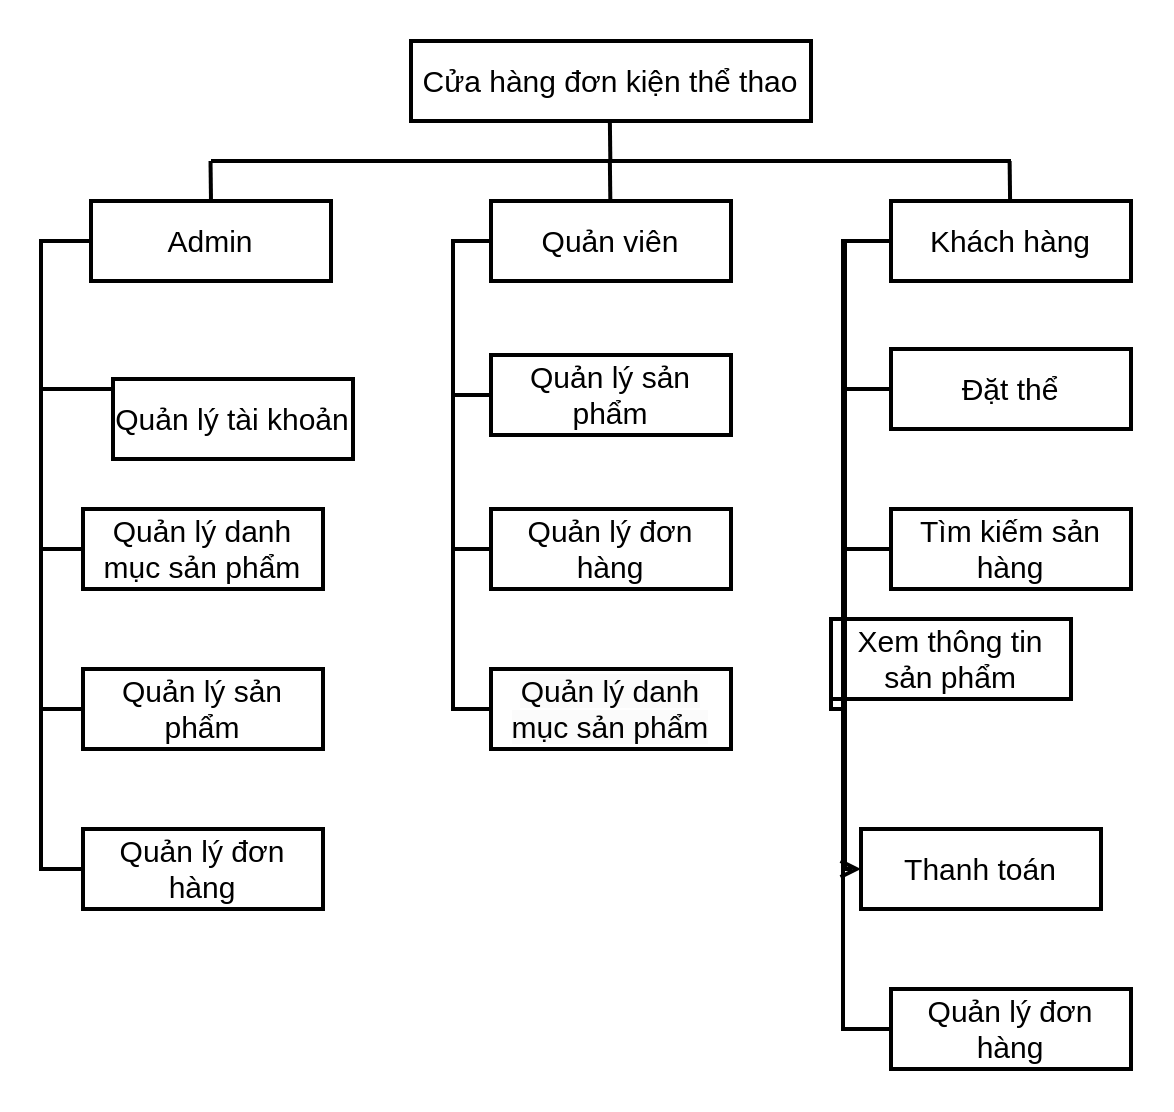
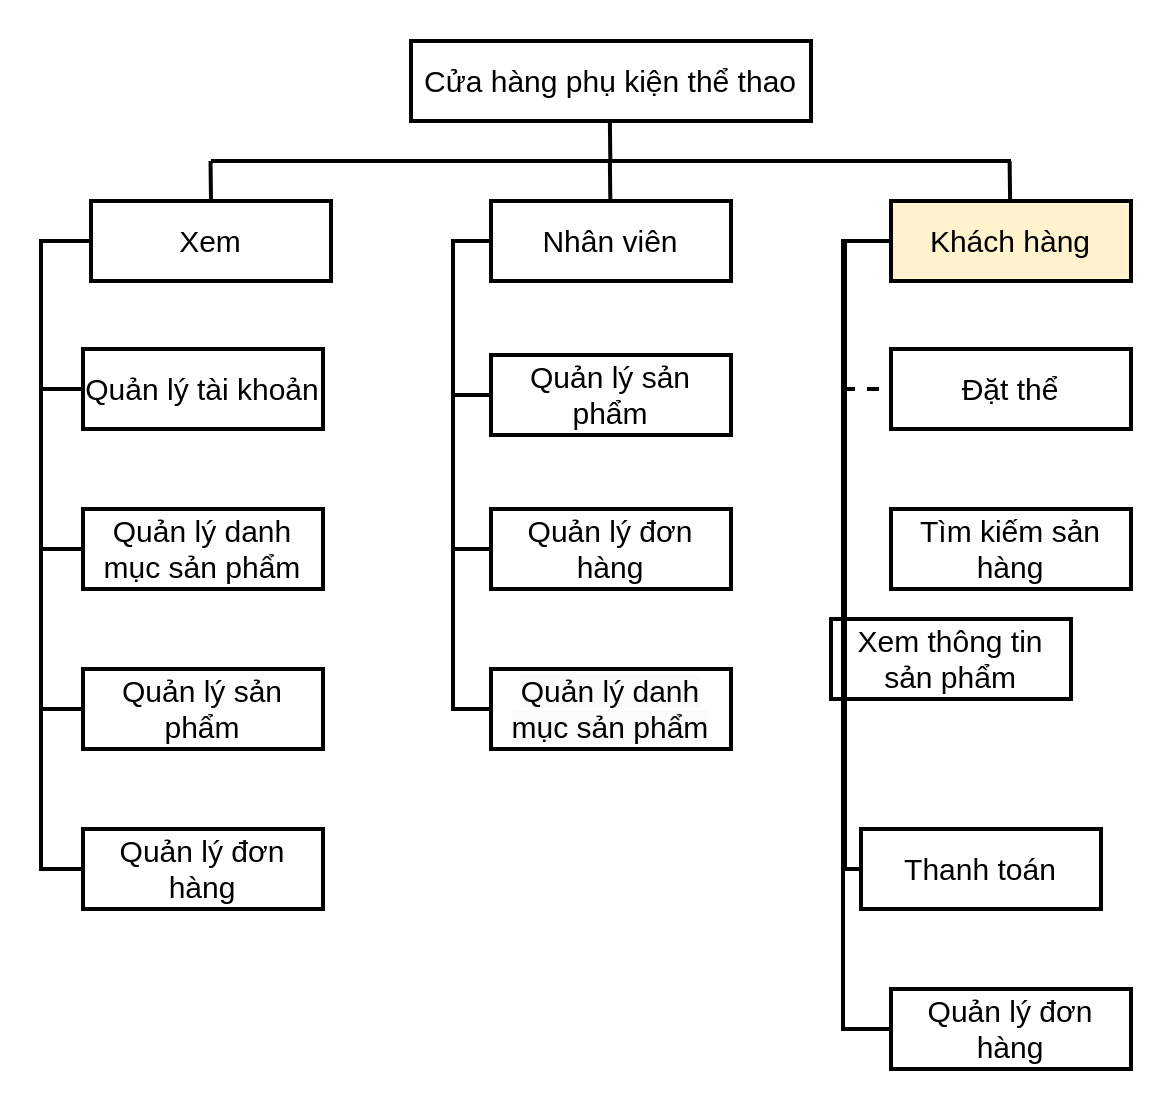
node "Cửa hàng đơn kiện thể thao": label "Cửa hàng đơn kiện thể thao" -> "Cửa hàng phụ kiện thể thao"
node "Admin": label "Admin" -> "Xem"
node "Quản viên": label "Quản viên" -> "Nhân viên"
node "Khách hàng": fillcolor #ffffff -> #fff2cc
edge "Khách hàng" -- "Đặt thể": style solid -> dashed
node "Quản lý tài khoản": moved (233, 419) -> (203, 389)
edge "Khách hàng" -- "Tìm kiếm sản hàng": removed
edge "Khách hàng" -- "Xem thông tin sản phẩm": removed
edge "Khách hàng" -> "Thanh toán": arrowhead open -> none
